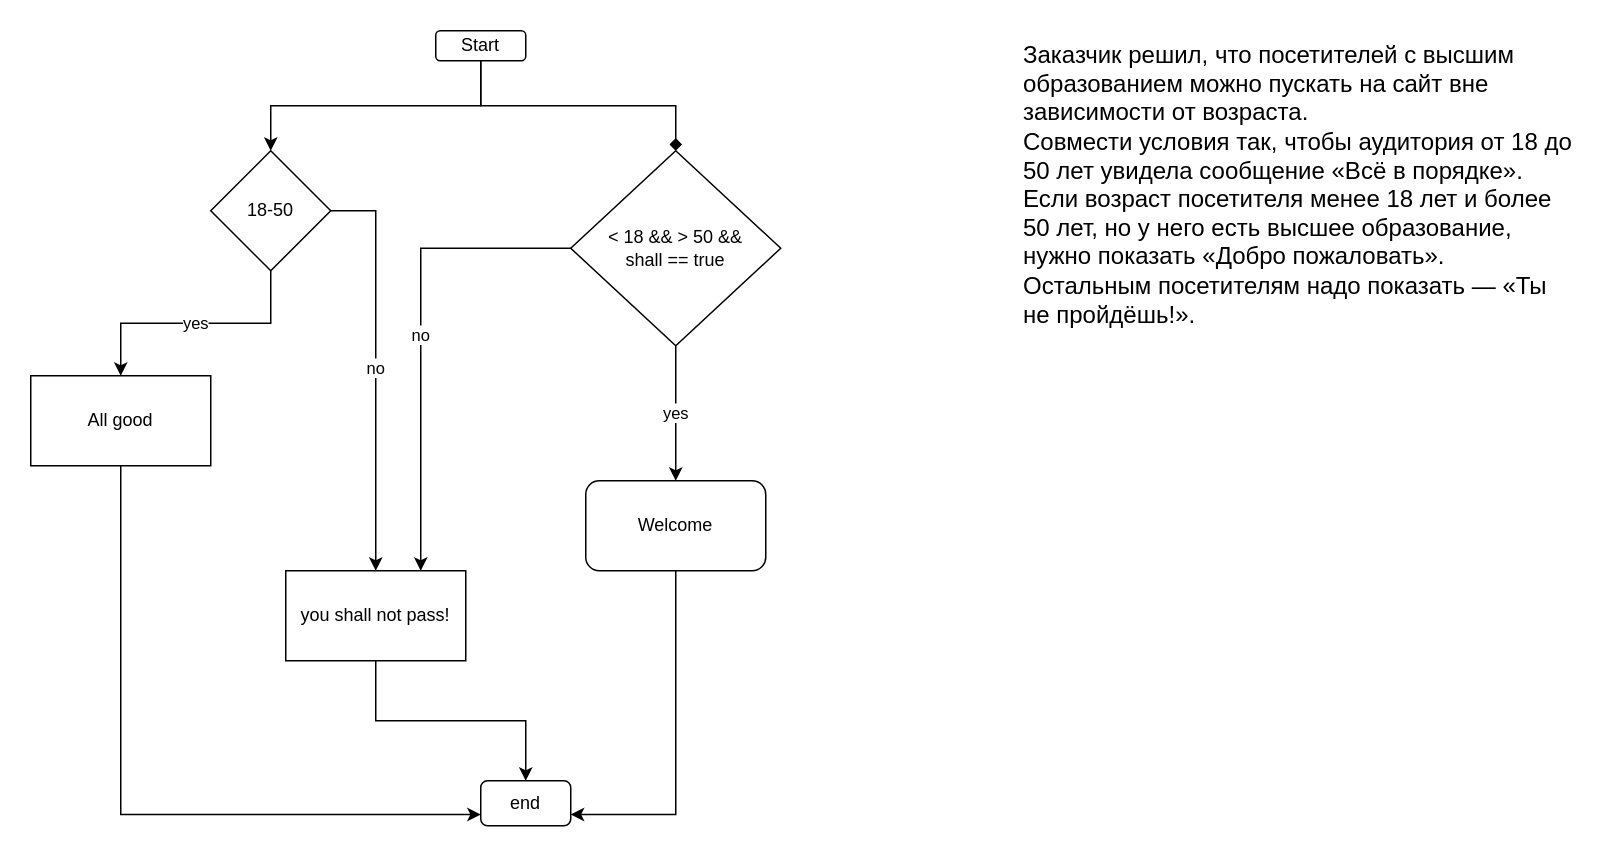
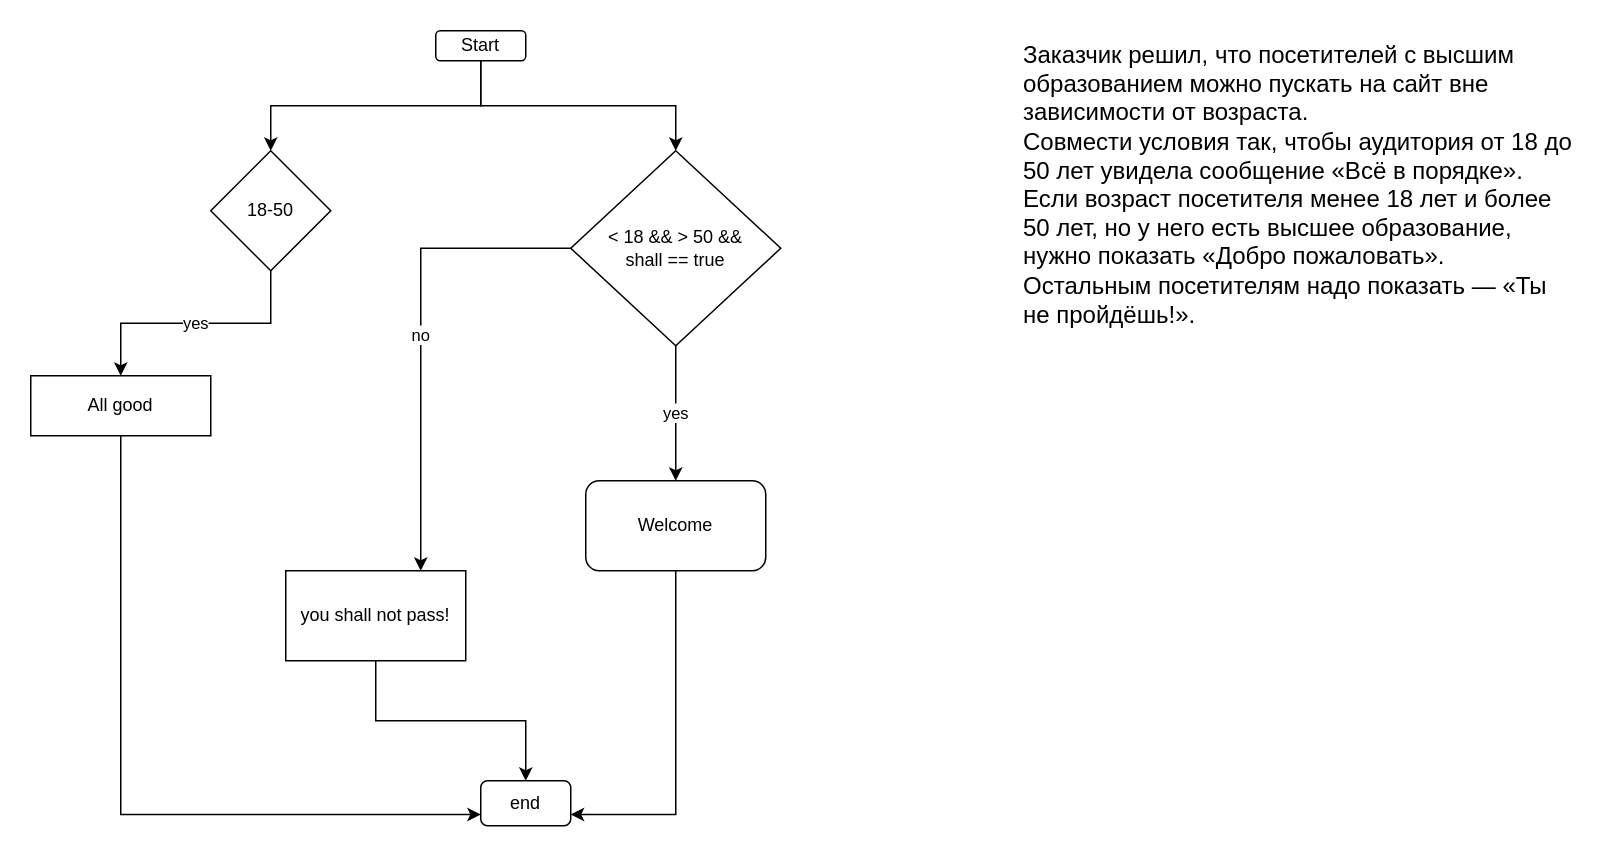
edge "Start" -> "< 18 && > 50 && shall == true": arrowhead diamond -> classic
edge "18-50" -> "you shall not pass!": removed, label "no"
node "All good": size 180x90 -> 180x60
